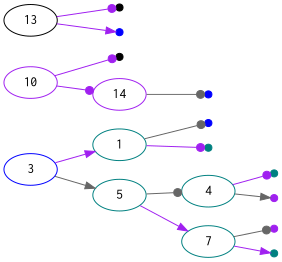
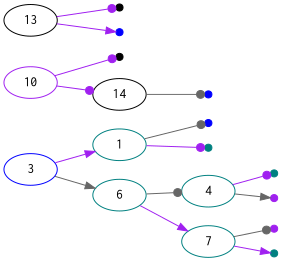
node "14": color purple -> black
node "5": label "5" -> "6"
